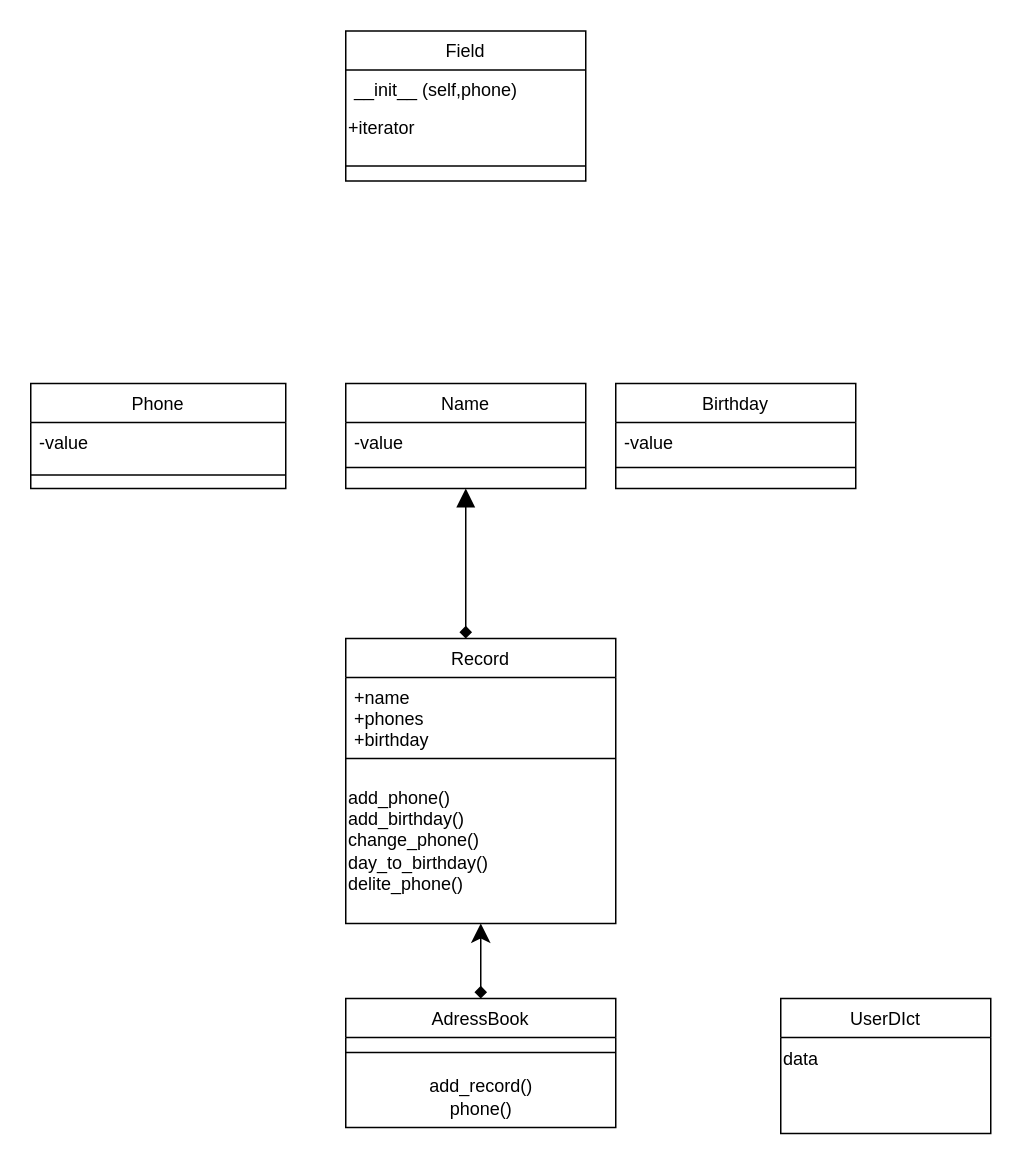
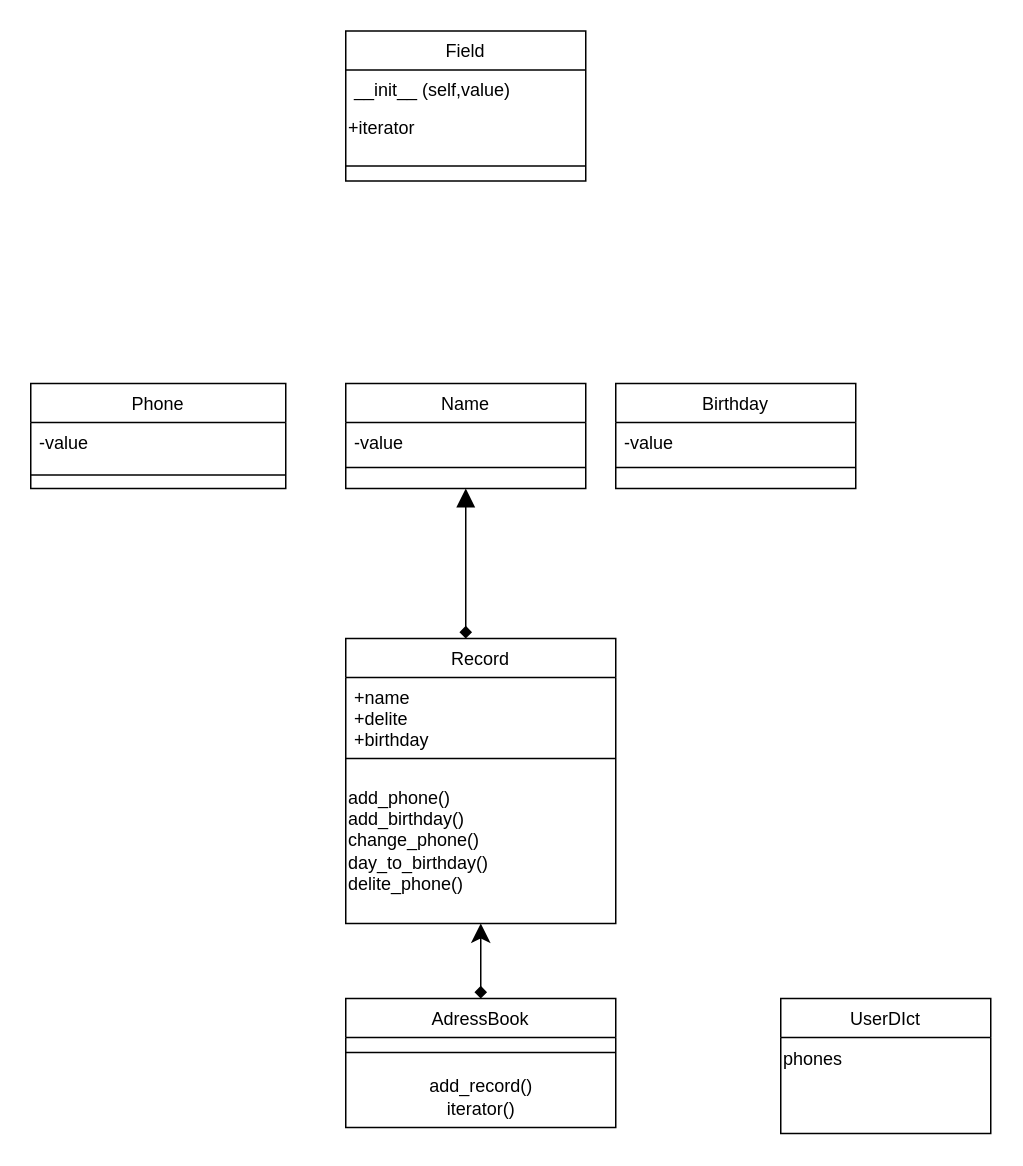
node "__init__ (self,phone)": label "__init__ (self,phone)" -> "__init__ (self,value)"
node "+name +phones +birthday": label "+name +phones +birthday" -> "+name +delite +birthday"
node "data": label "data" -> "phones"
node "add_record() phone()": label "add_record() phone()" -> "add_record() iterator()"
